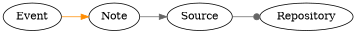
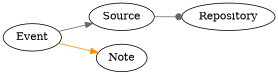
edge "Note" -> "Source": now "Event" -> "Source"
